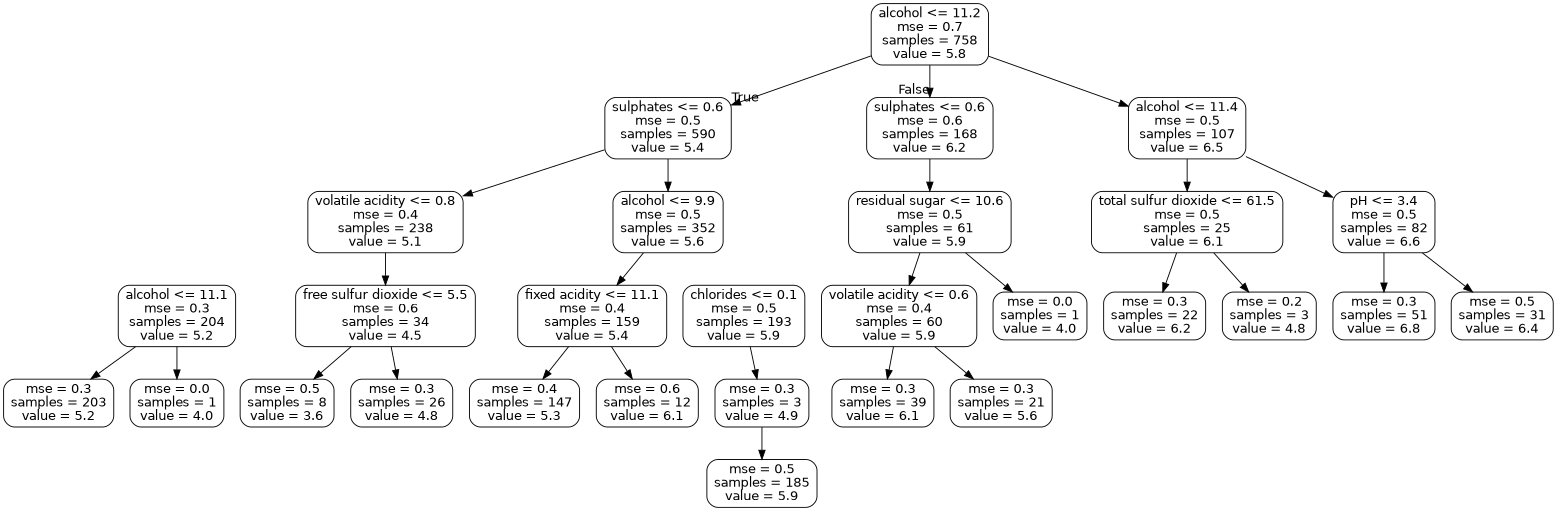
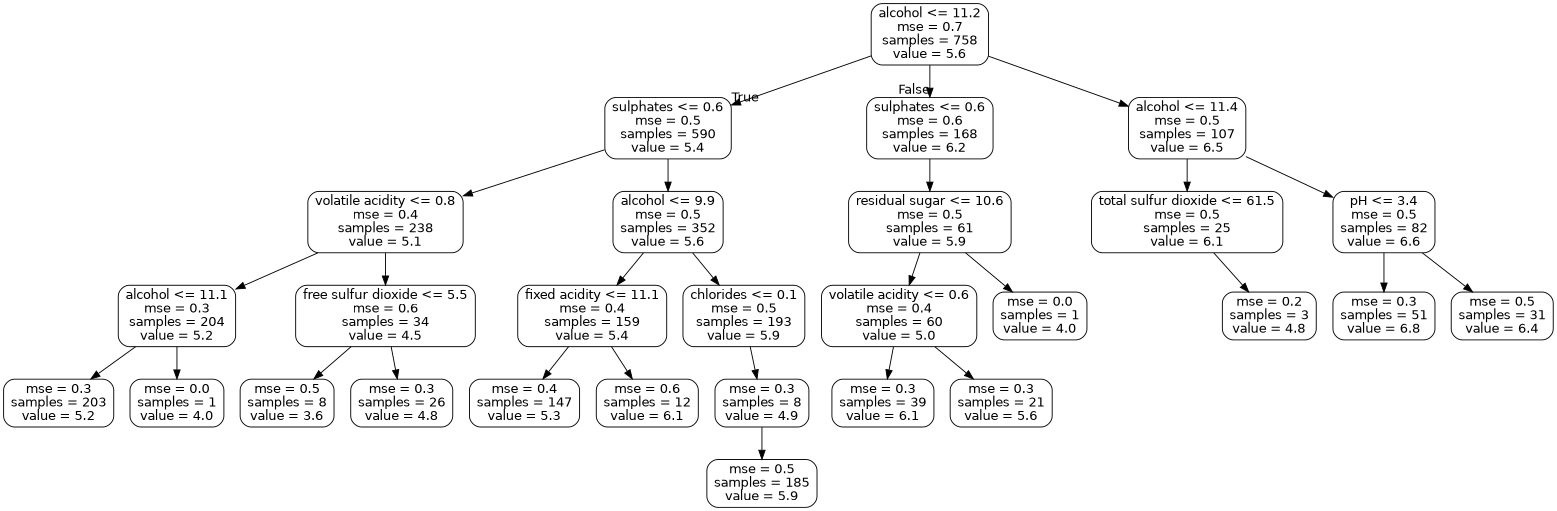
node "alcohol <= 11.2 mse = 0.7 samples = 758 value = 5.8": label "alcohol <= 11.2 mse = 0.7 samples = 758 value = 5.8" -> "alcohol <= 11.2 mse = 0.7 samples = 758 value = 5.6"
edge "alcohol <= 9.9 mse = 0.5 samples = 352 value = 5.6" -> "chlorides <= 0.1 mse = 0.5 samples = 193 value = 5.9": added
edge "volatile acidity <= 0.8 mse = 0.4 samples = 238 value = 5.1" -> "alcohol <= 11.1 mse = 0.3 samples = 204 value = 5.2": added
node "volatile acidity <= 0.6 mse = 0.4 samples = 60 value = 5.9": label "volatile acidity <= 0.6 mse = 0.4 samples = 60 value = 5.9" -> "volatile acidity <= 0.6 mse = 0.4 samples = 60 value = 5.0"
node "mse = 0.3 samples = 22 value = 6.2": removed
node "mse = 0.3 samples = 3 value = 4.9": label "mse = 0.3 samples = 3 value = 4.9" -> "mse = 0.3 samples = 8 value = 4.9"
